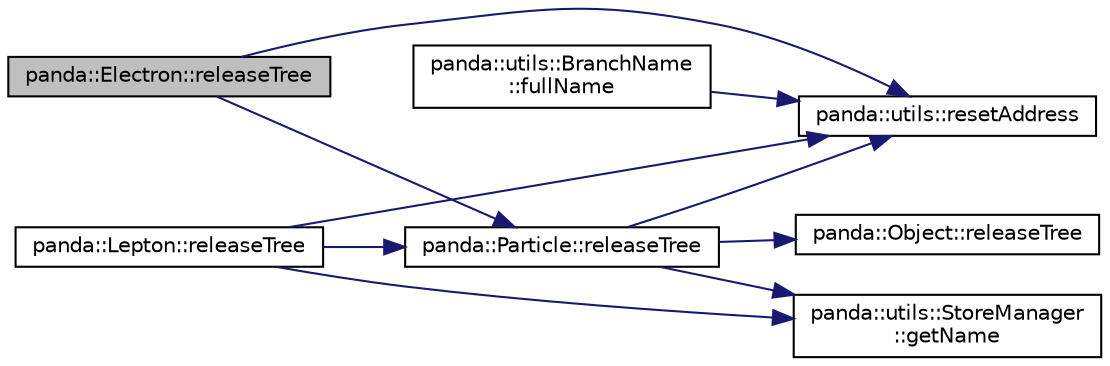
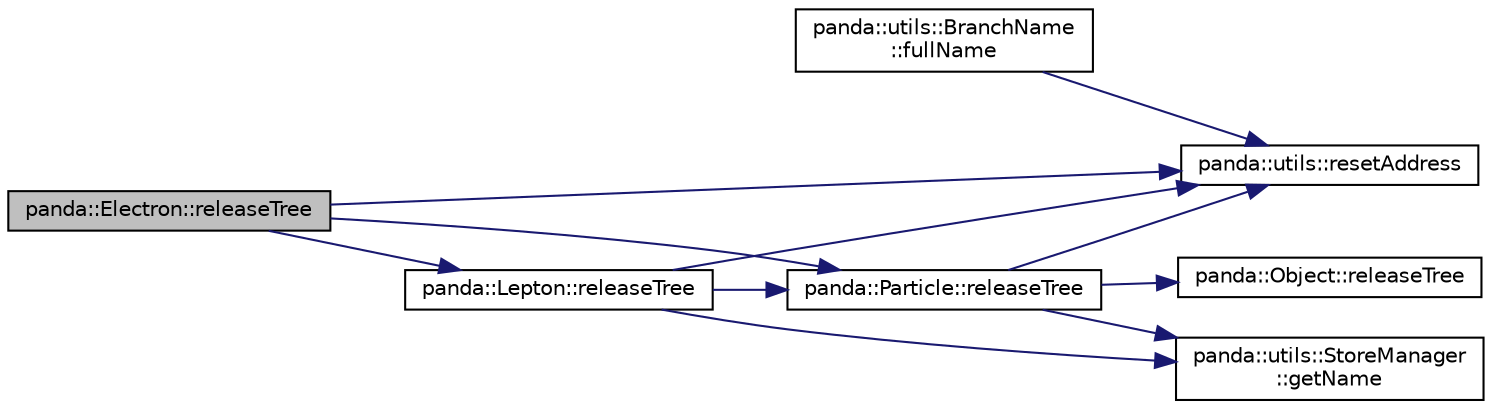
edge "panda::Electron::releaseTree" -> "panda::Lepton::releaseTree": added
